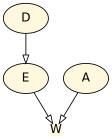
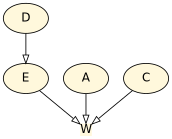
node "C": added
